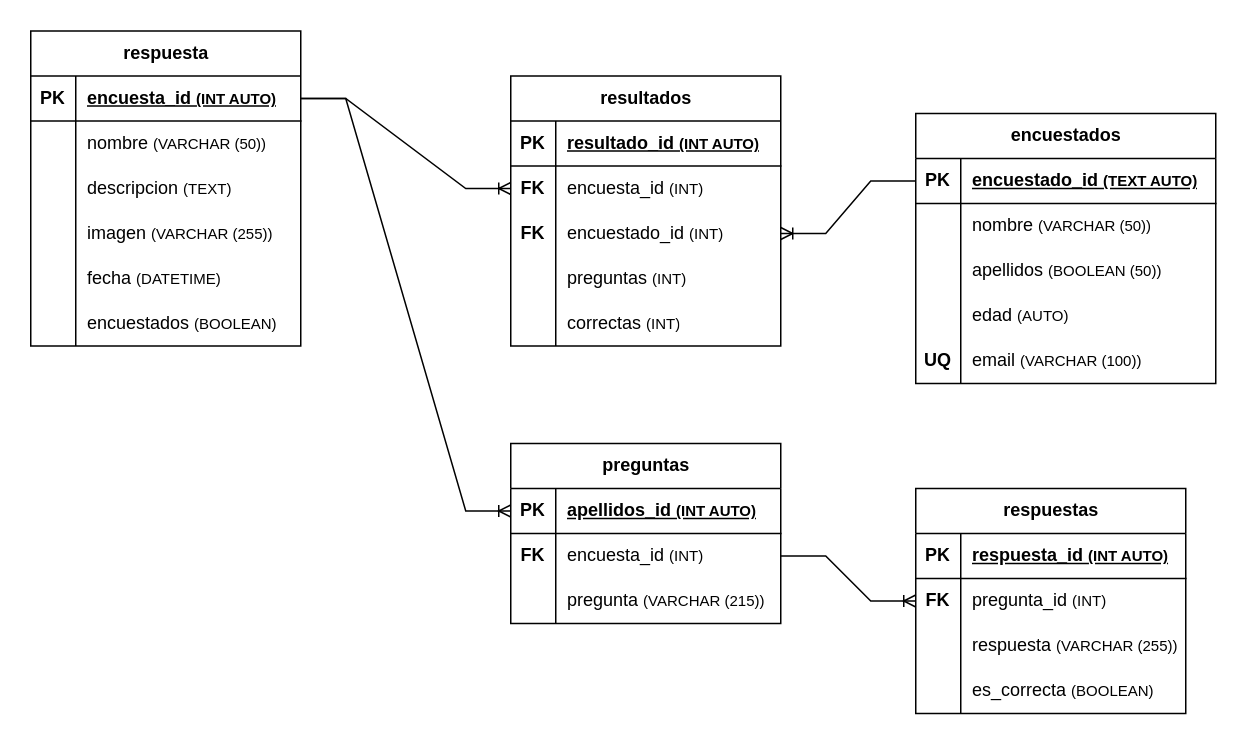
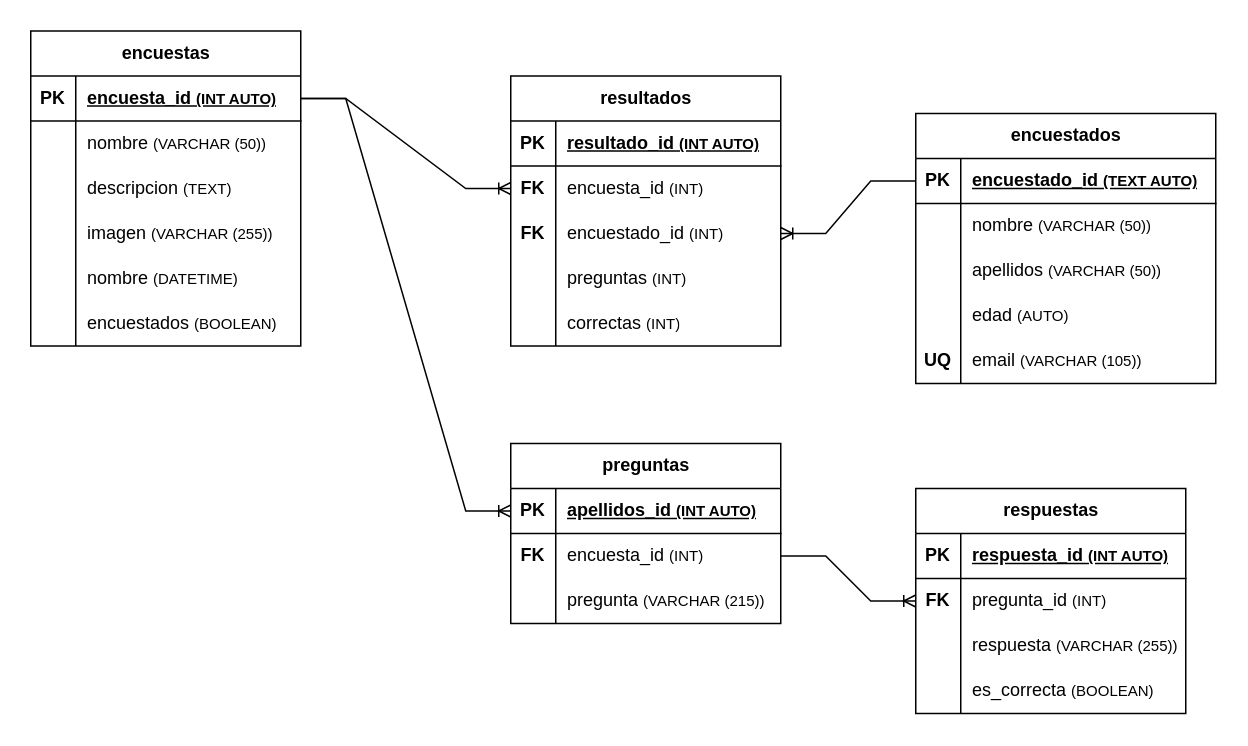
node "respuesta": label "respuesta" -> "encuestas"
node "apellidos (BOOLEAN (50))": label "apellidos (BOOLEAN (50))" -> "apellidos (VARCHAR (50))"
node "fecha (DATETIME)": label "fecha (DATETIME)" -> "nombre (DATETIME)"
node "email (VARCHAR (100))": label "email (VARCHAR (100))" -> "email (VARCHAR (105))"
